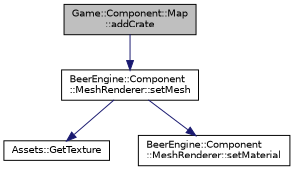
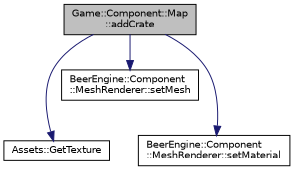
edge "BeerEngine::Component ::MeshRenderer::setMesh" -> "BeerEngine::Component ::MeshRenderer::setMaterial": now "Game::Component::Map ::addCrate" -> "BeerEngine::Component ::MeshRenderer::setMaterial"
edge "BeerEngine::Component ::MeshRenderer::setMesh" -> "Assets::GetTexture": now "Game::Component::Map ::addCrate" -> "Assets::GetTexture"
